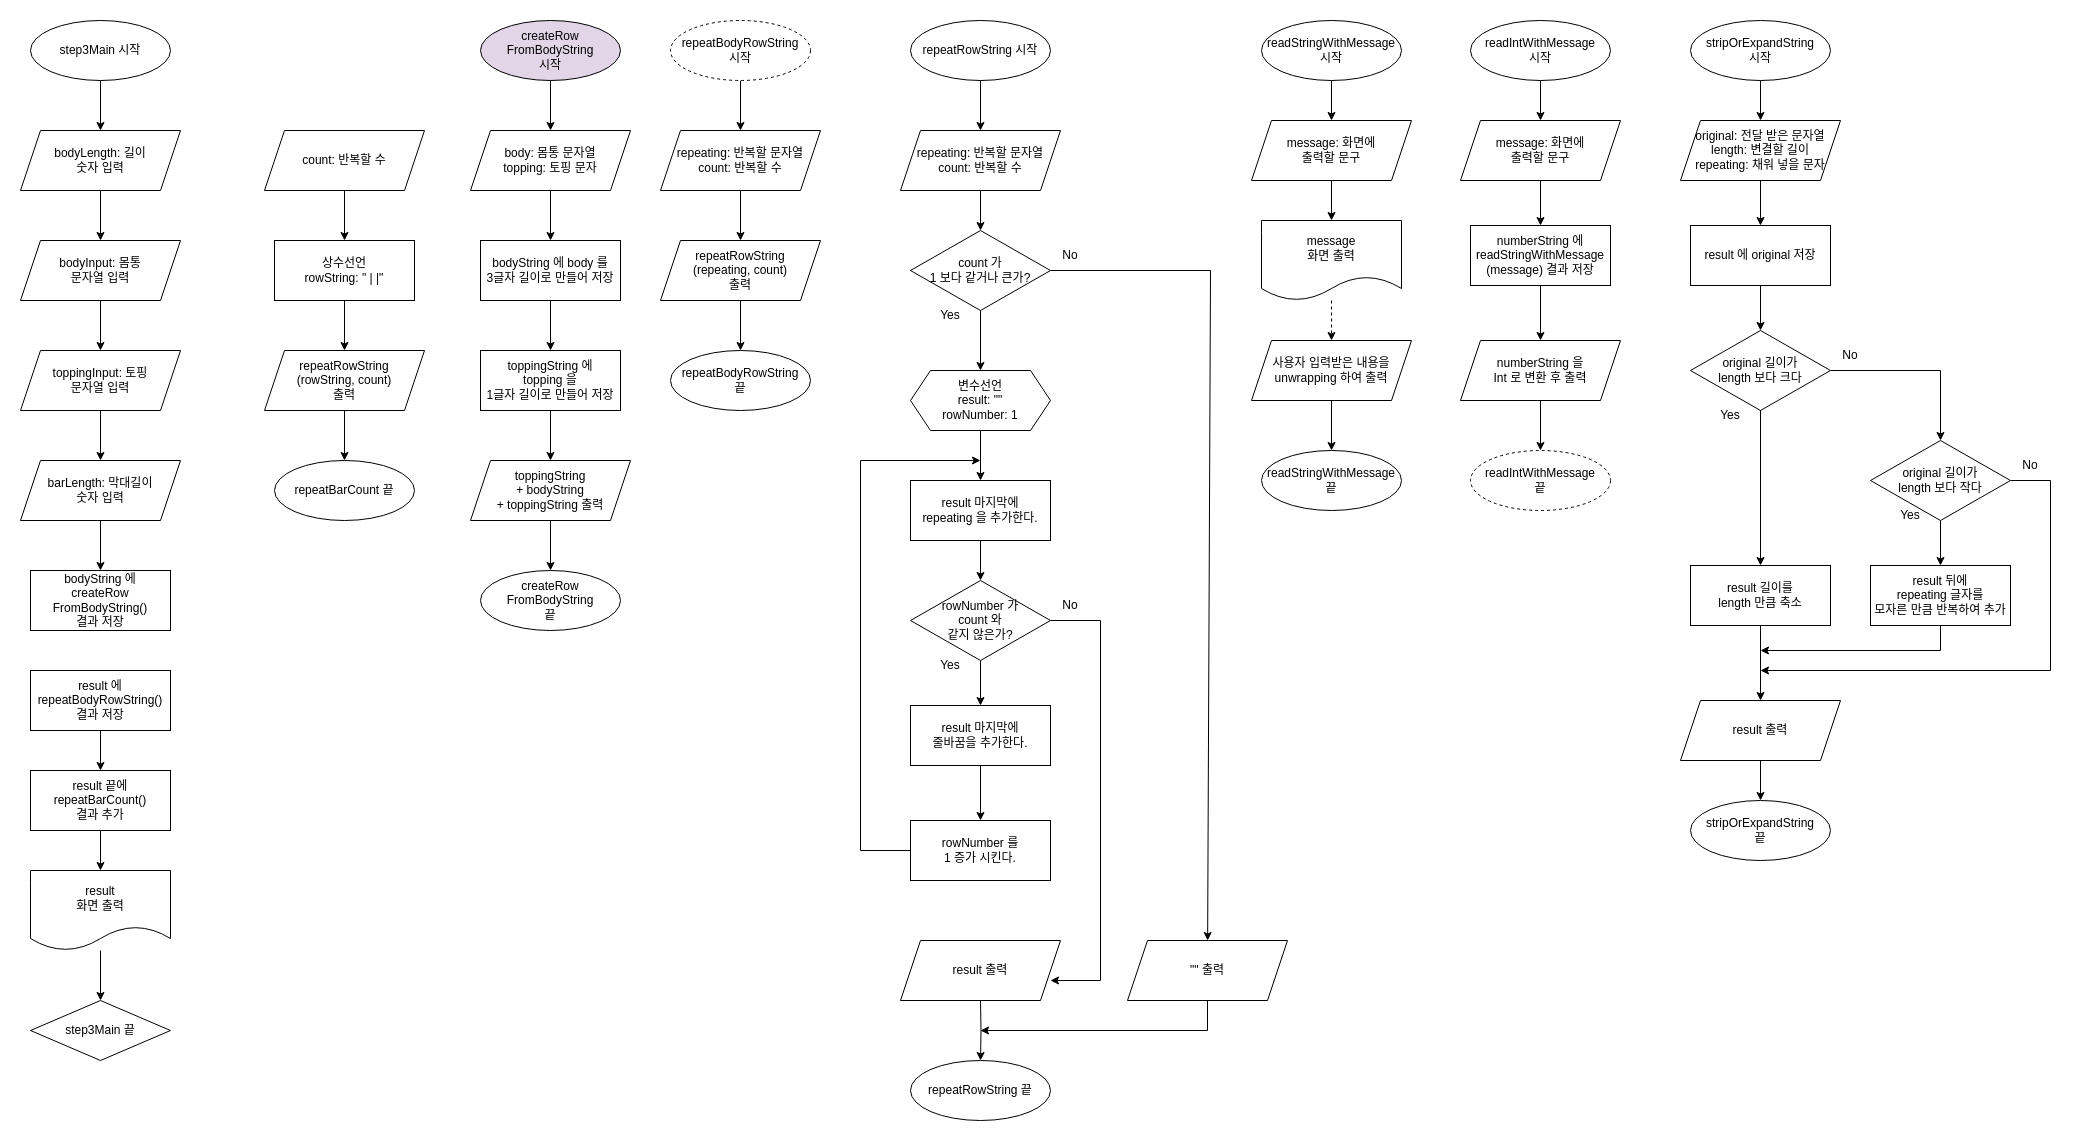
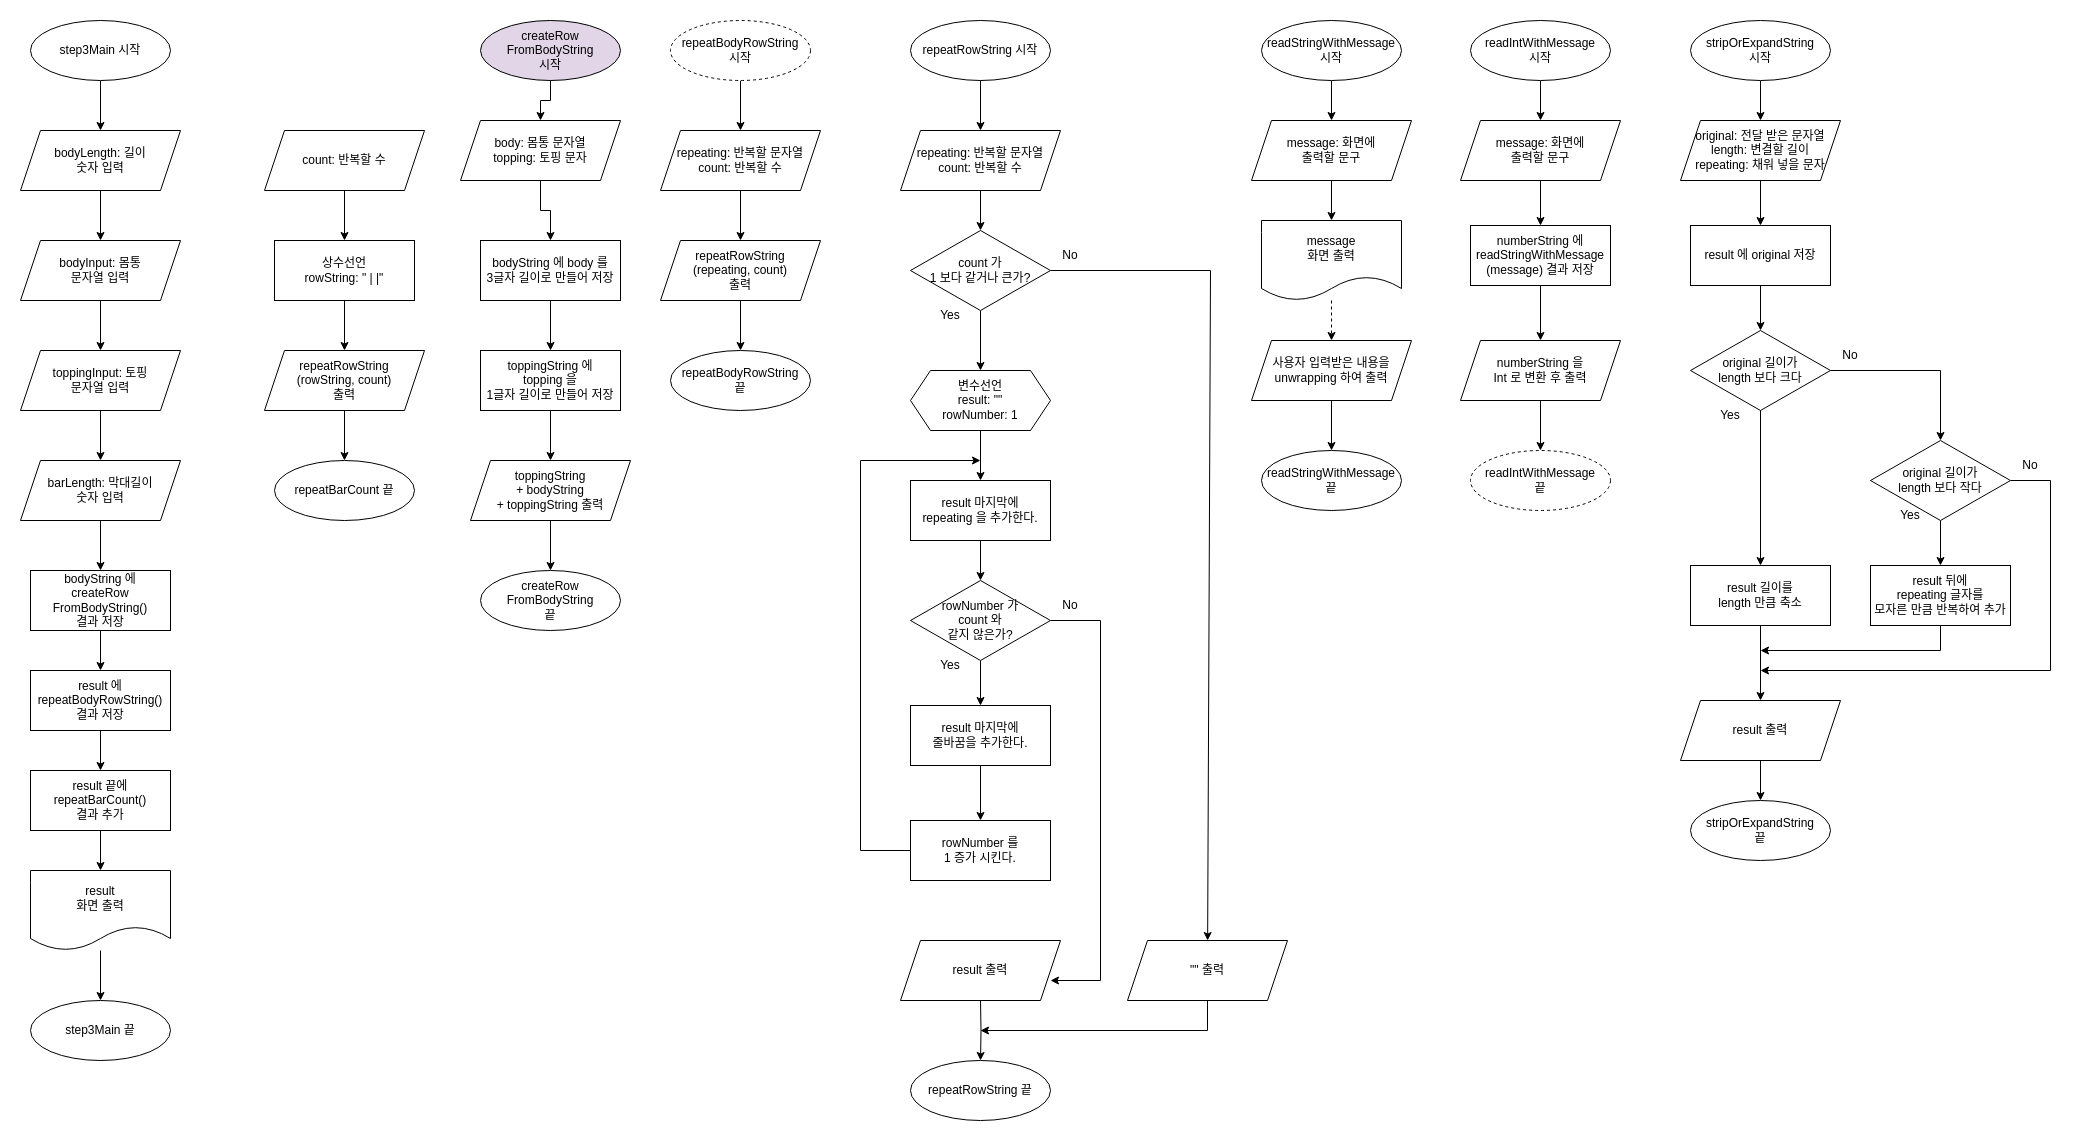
node "body: 몸통 문자열 topping: 토핑 문자": moved (551, 161) -> (541, 151)
edge "bodyString 에 createRow FromBodyString() 결과 저장" -> "result 에 repeatBodyRowString() 결과 저장": added
node "step3Main 끝": shape diamond -> ellipse
